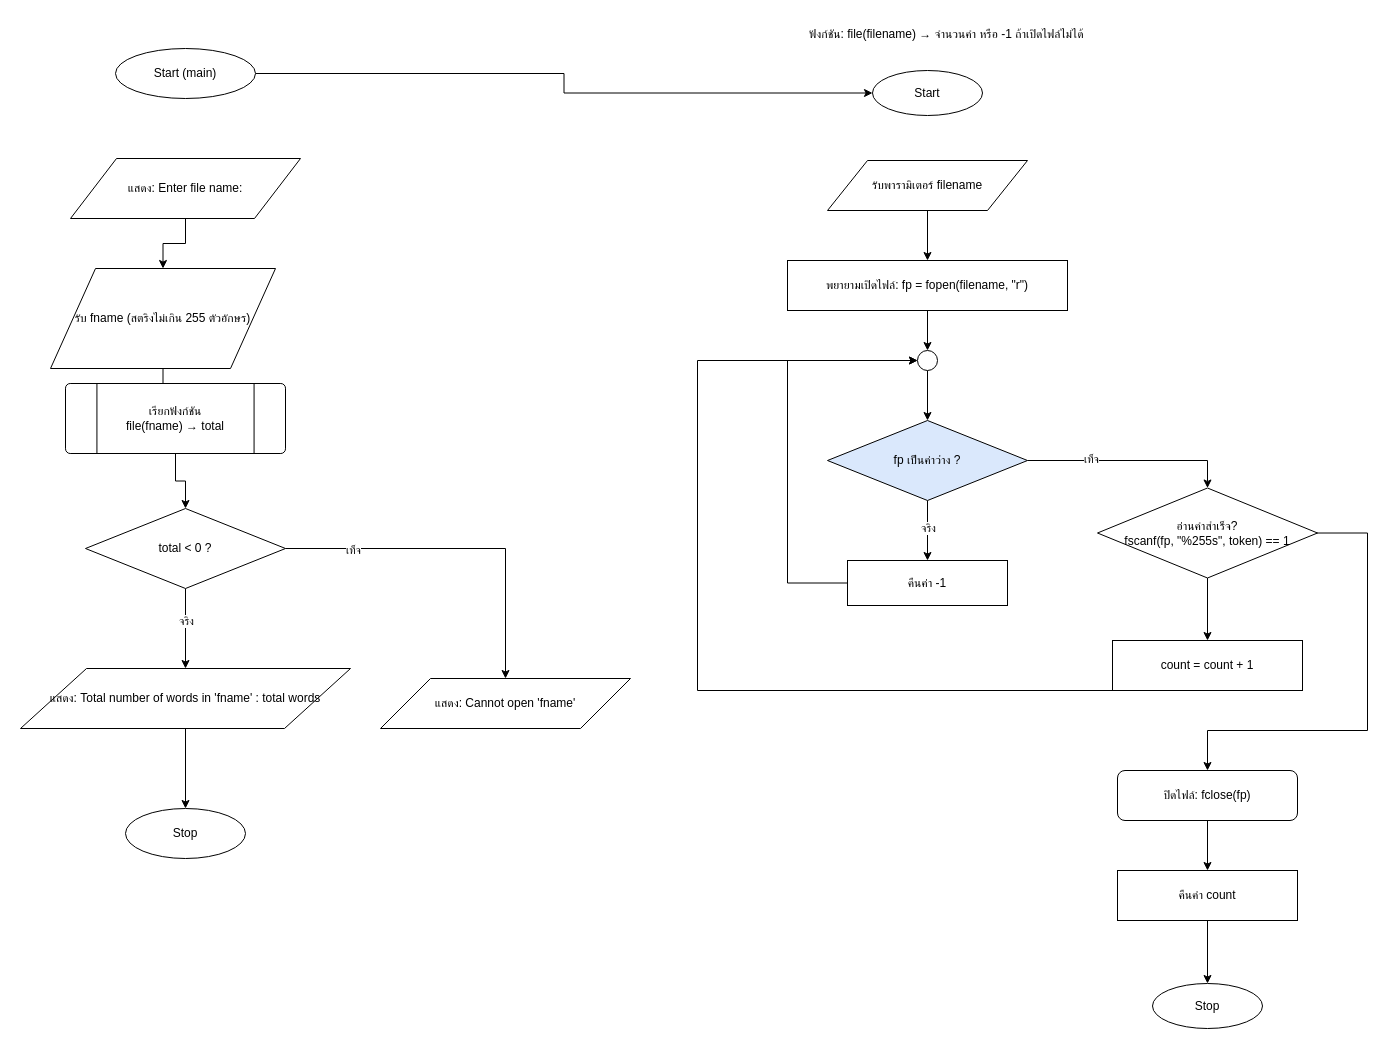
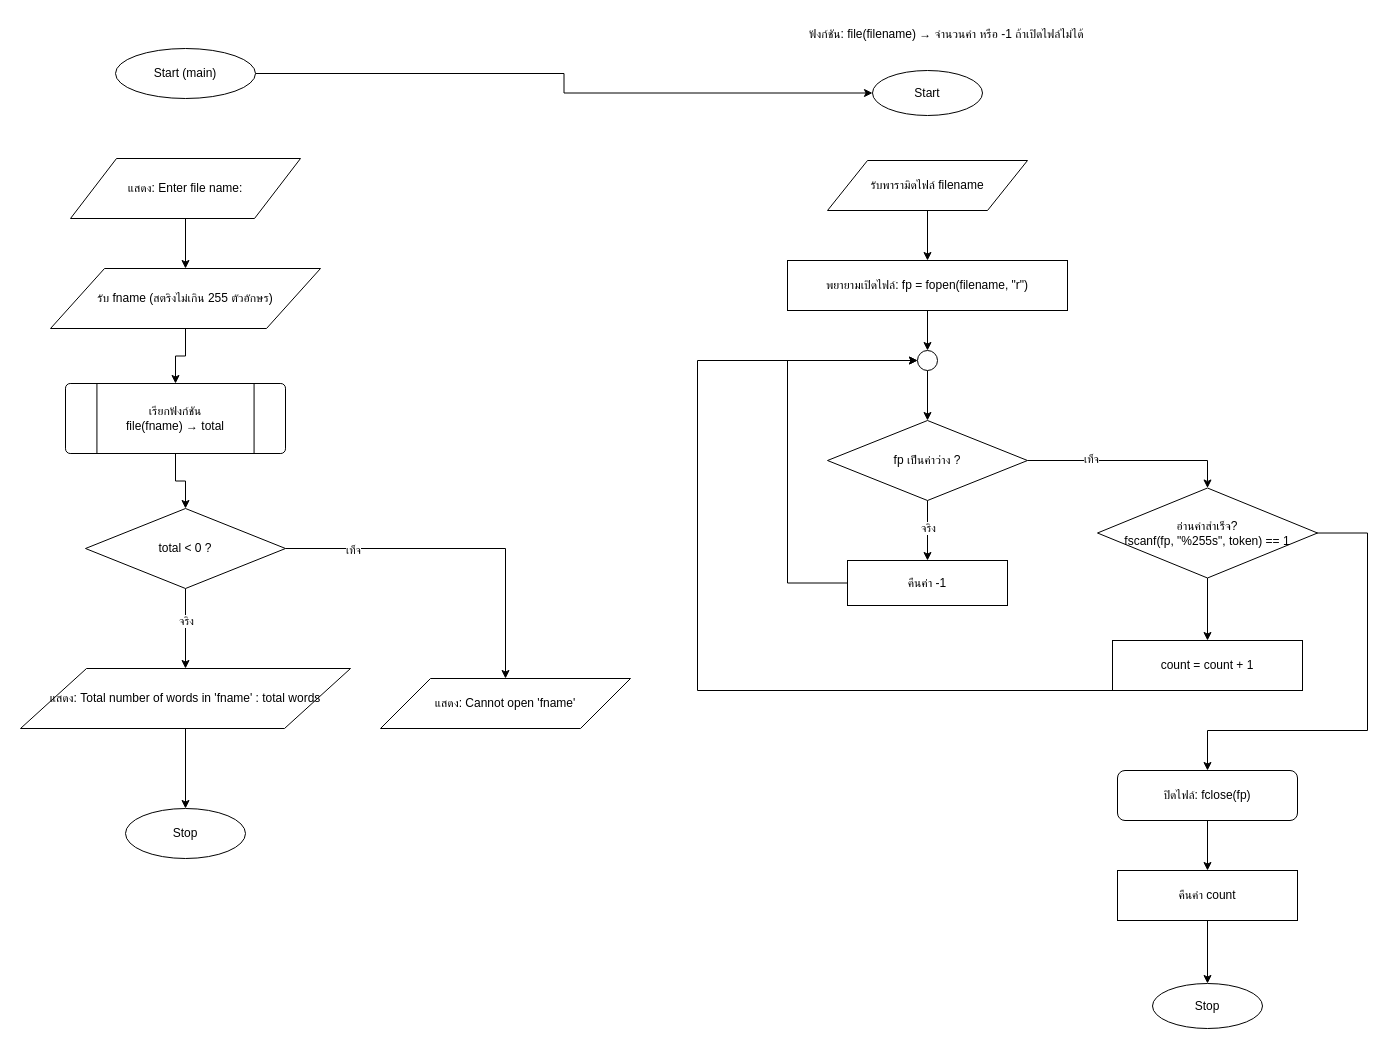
node "รับพารามิเตอร์ filename": label "รับพารามิเตอร์ filename" -> "รับพารามิดไฟล์ filename"
node "รับ fname (สตริงไม่เกิน 255 ตัวอักษร)": size 225x100 -> 270x60
node "fp เป็นค่าว่าง ?": fillcolor #dae8fc -> #ffffff
